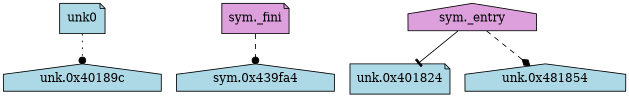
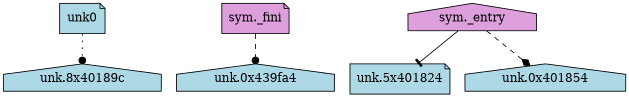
node "unk.0x40189c": label "unk.0x40189c" -> "unk.8x40189c"
node "sym.0x439fa4": label "sym.0x439fa4" -> "unk.0x439fa4"
node "unk.0x401824": label "unk.0x401824" -> "unk.5x401824"
node "unk.0x481854": label "unk.0x481854" -> "unk.0x401854"
